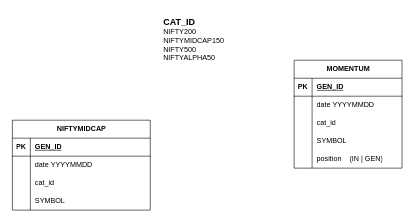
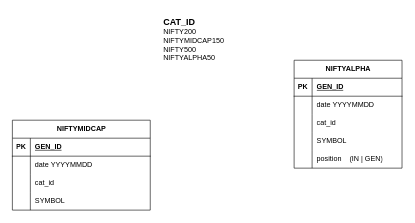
node "MOMENTUM": label "MOMENTUM" -> "NIFTYALPHA"
